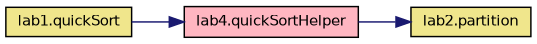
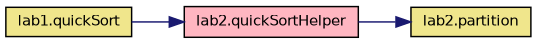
node "lab4.quickSortHelper": label "lab4.quickSortHelper" -> "lab2.quickSortHelper"
